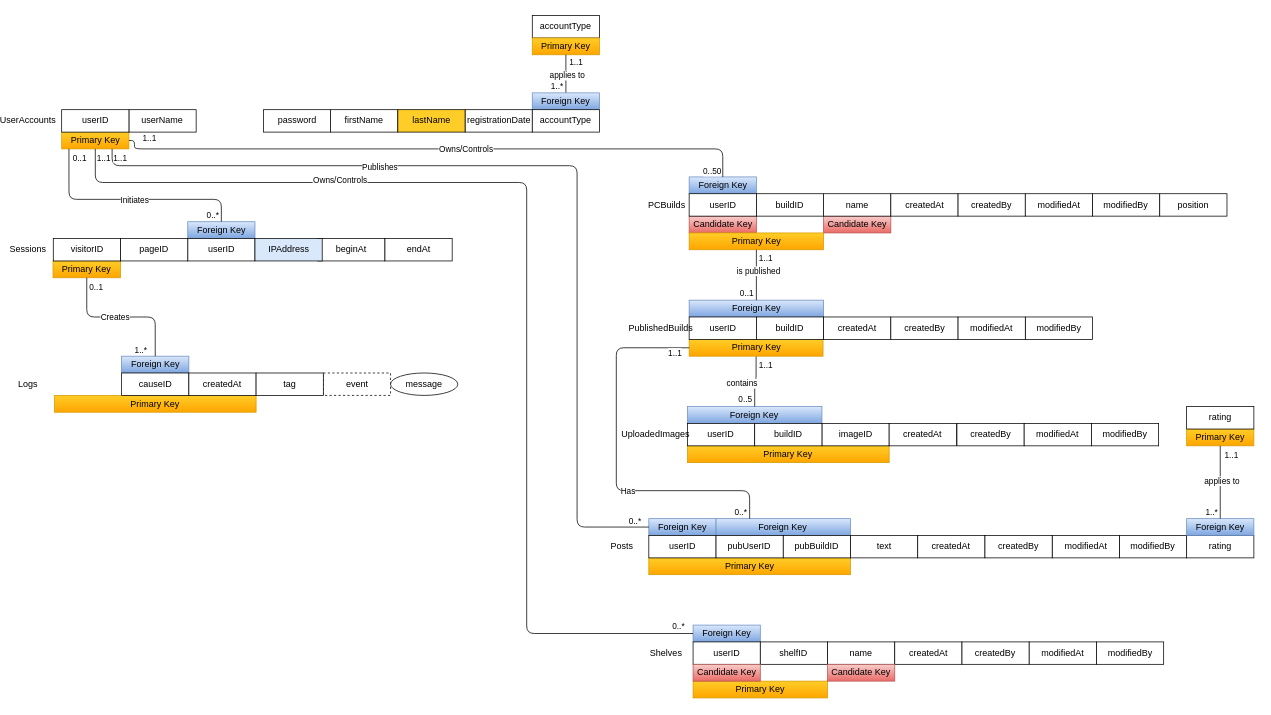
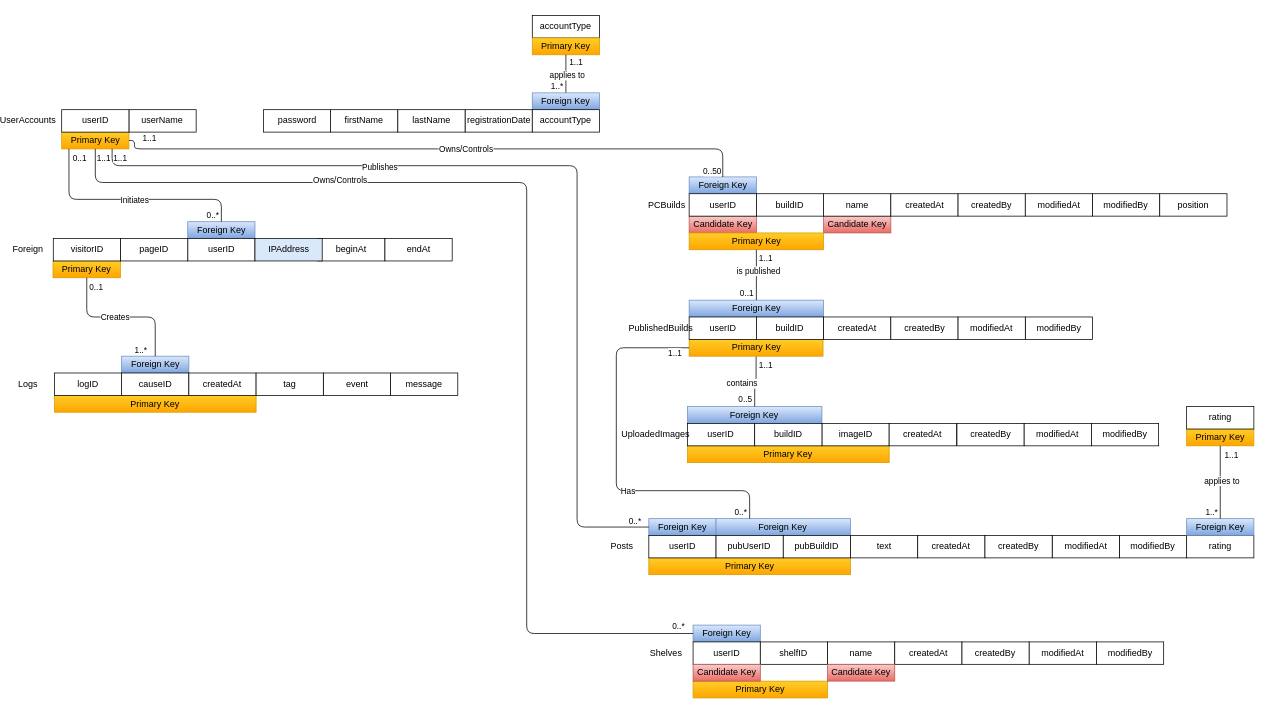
node "lastName": fillcolor #ffcd28 -> #ffffff
node "Sessions": label "Sessions" -> "Foreign"
node "logID": added
node "event": style dashed -> solid
node "message": shape ellipse -> rectangle
